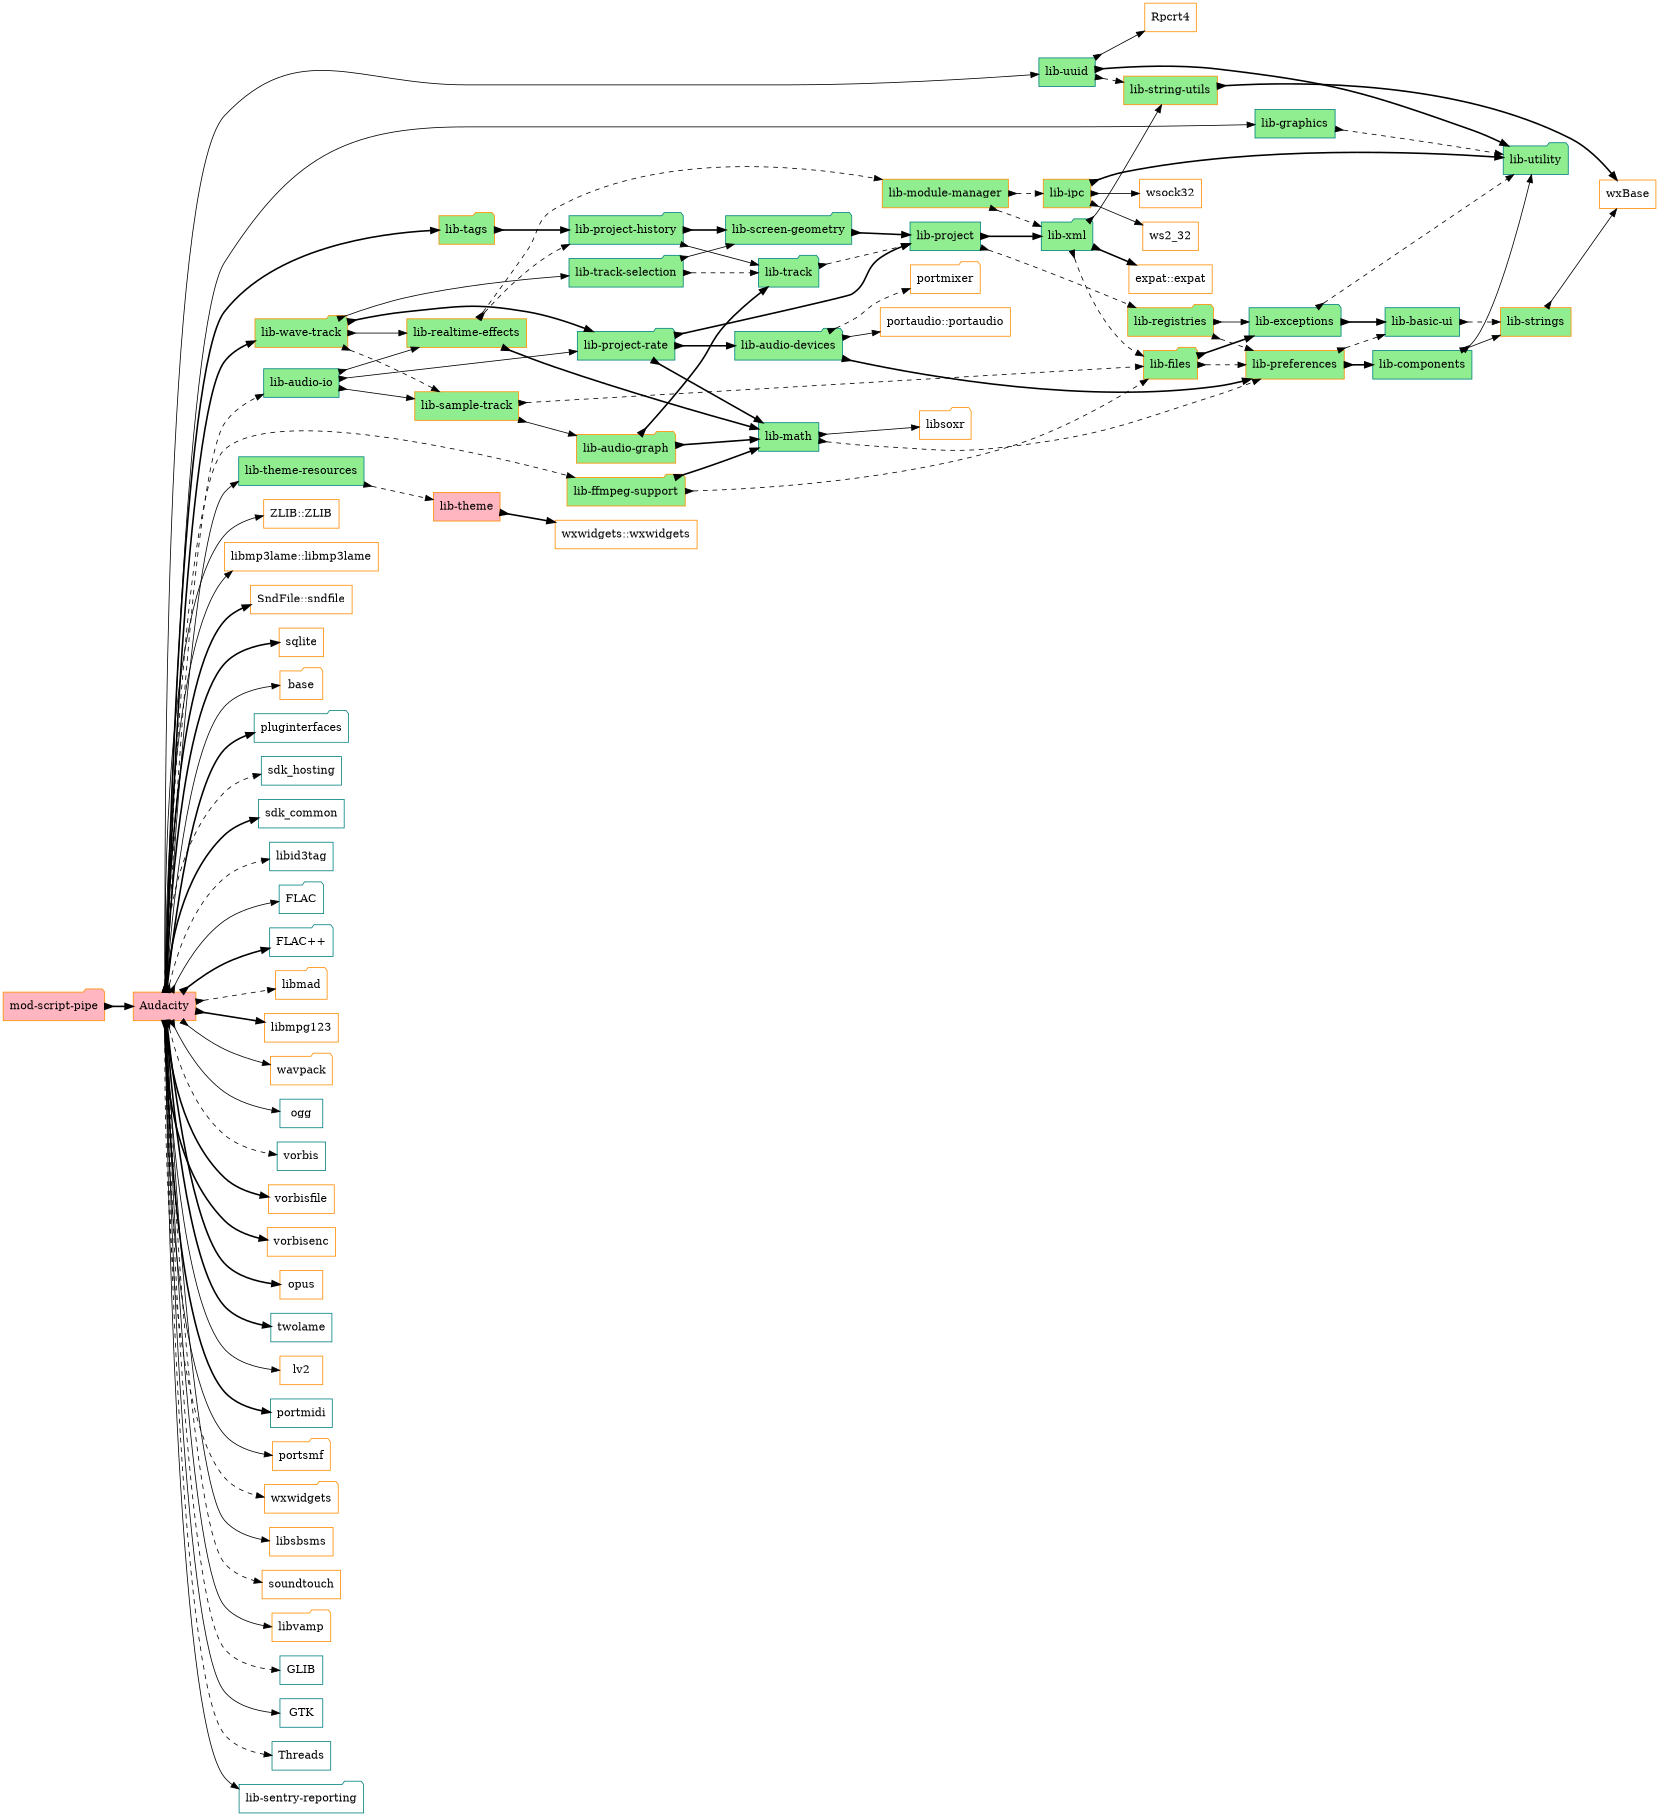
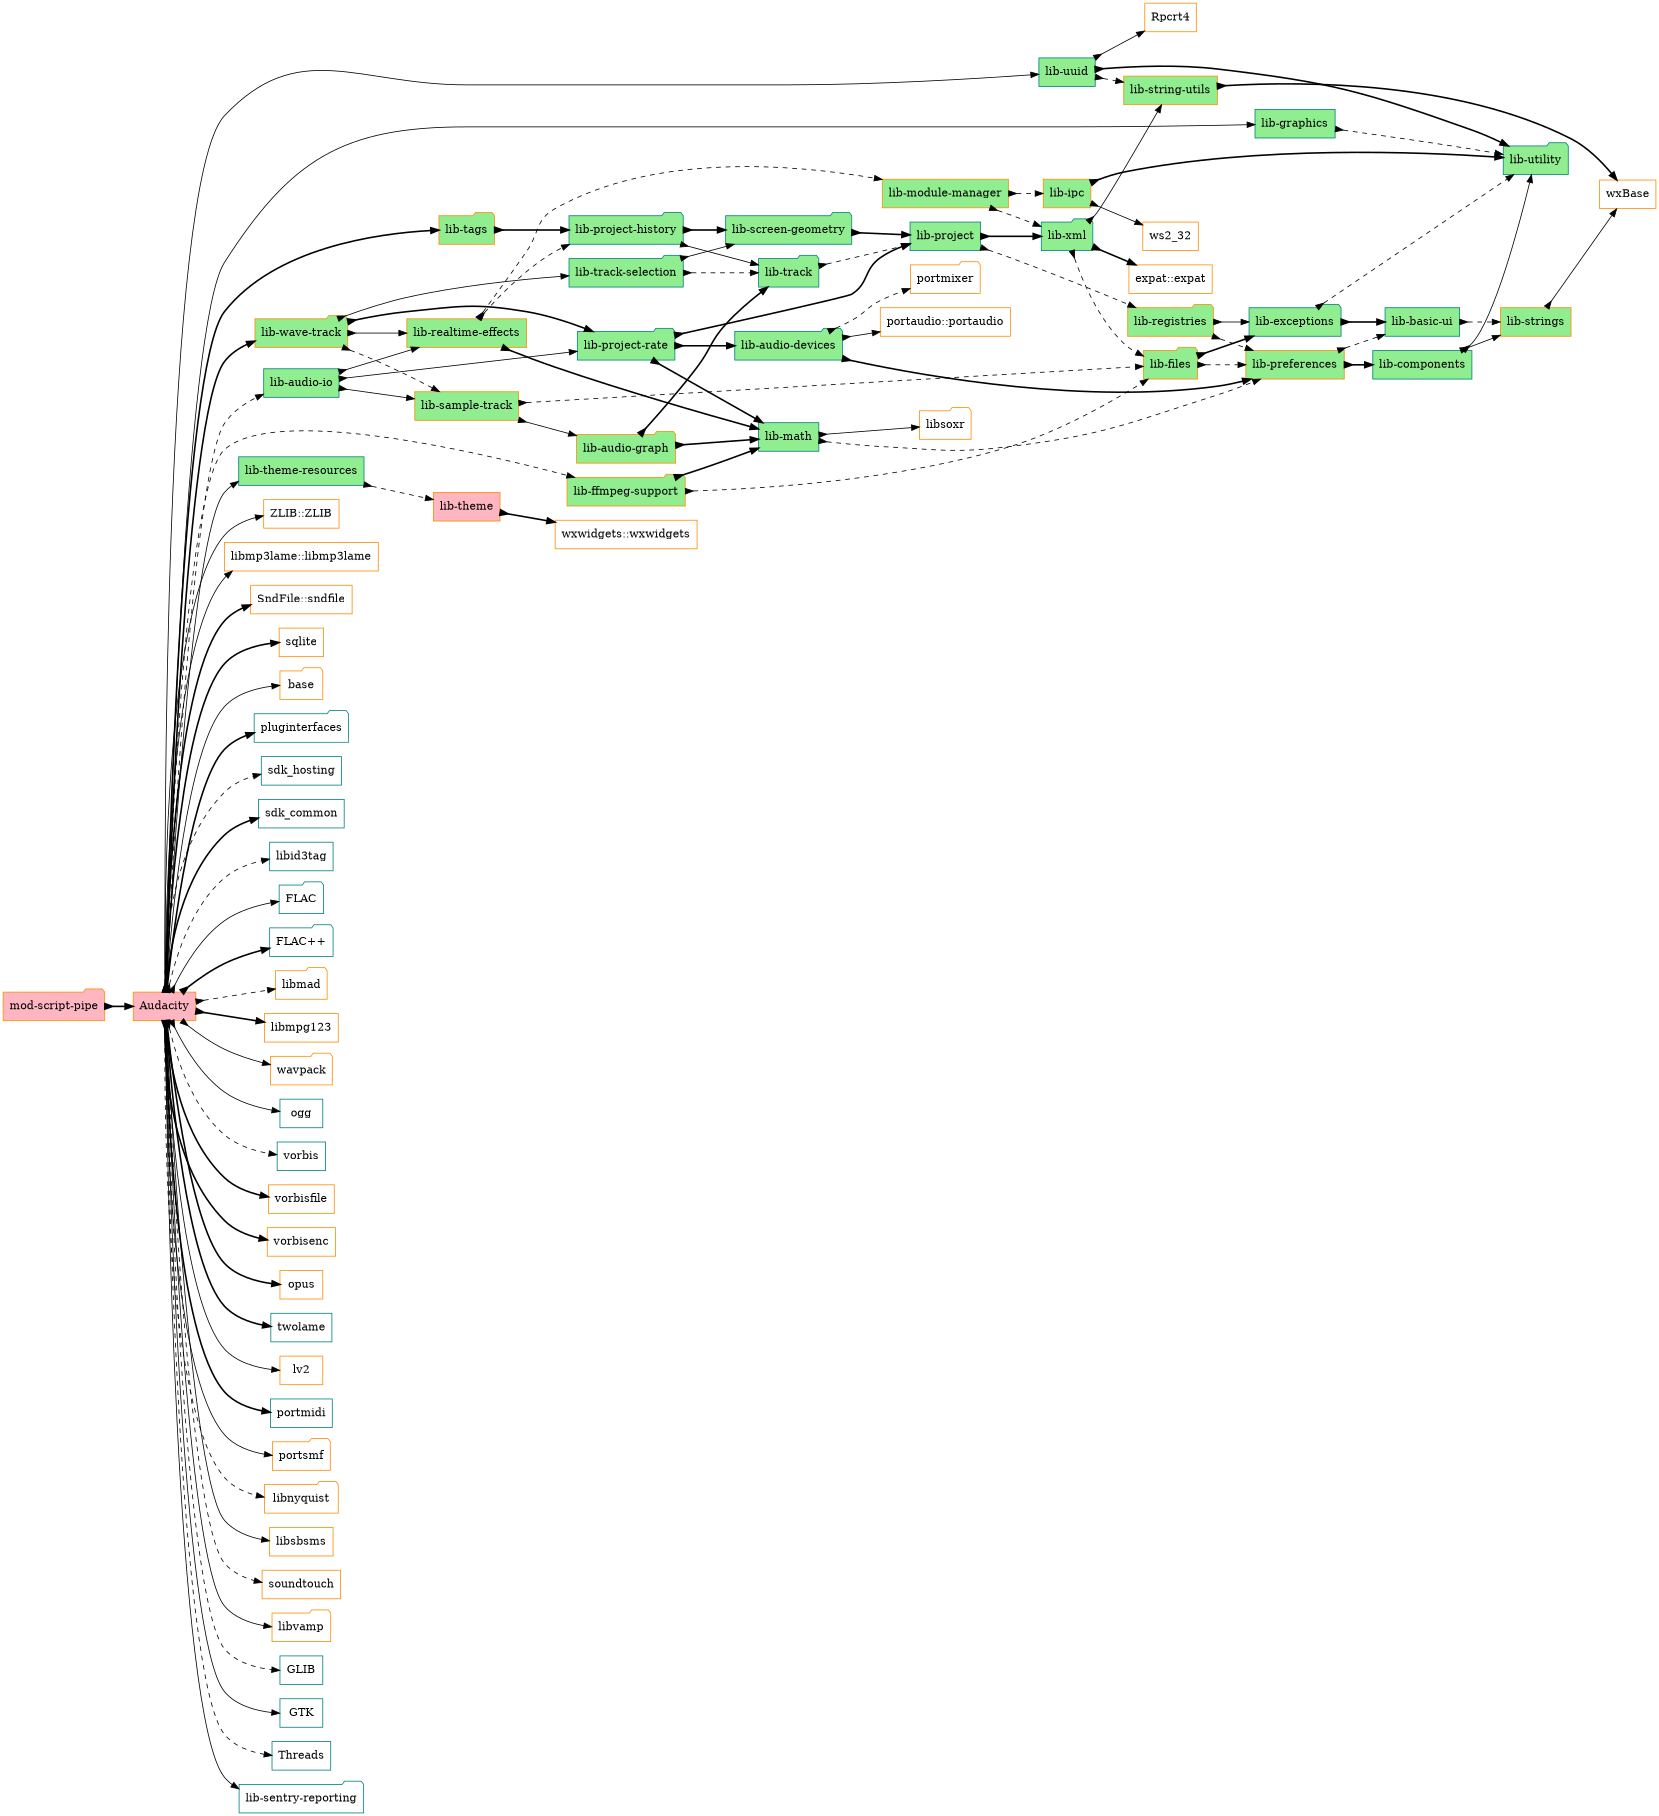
node "wsock32": removed
node "wxwidgets": label "wxwidgets" -> "libnyquist"
